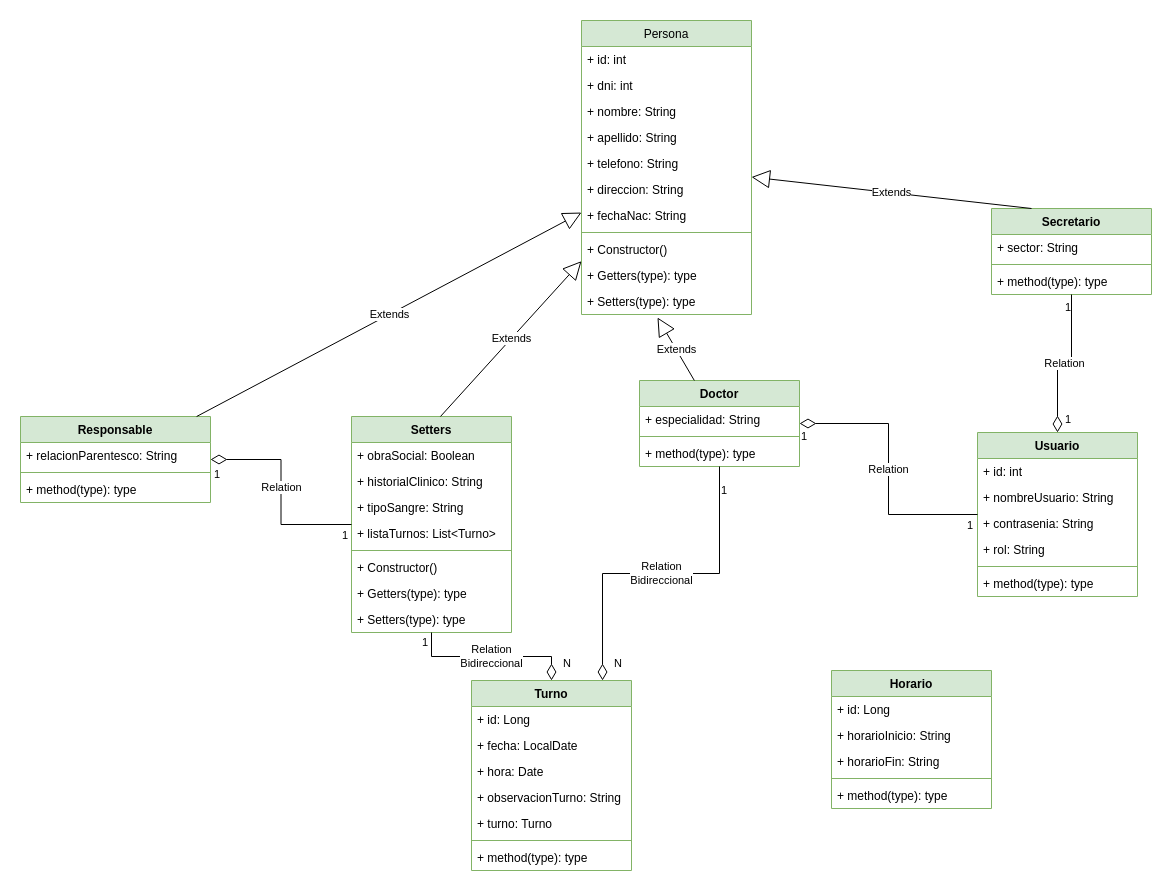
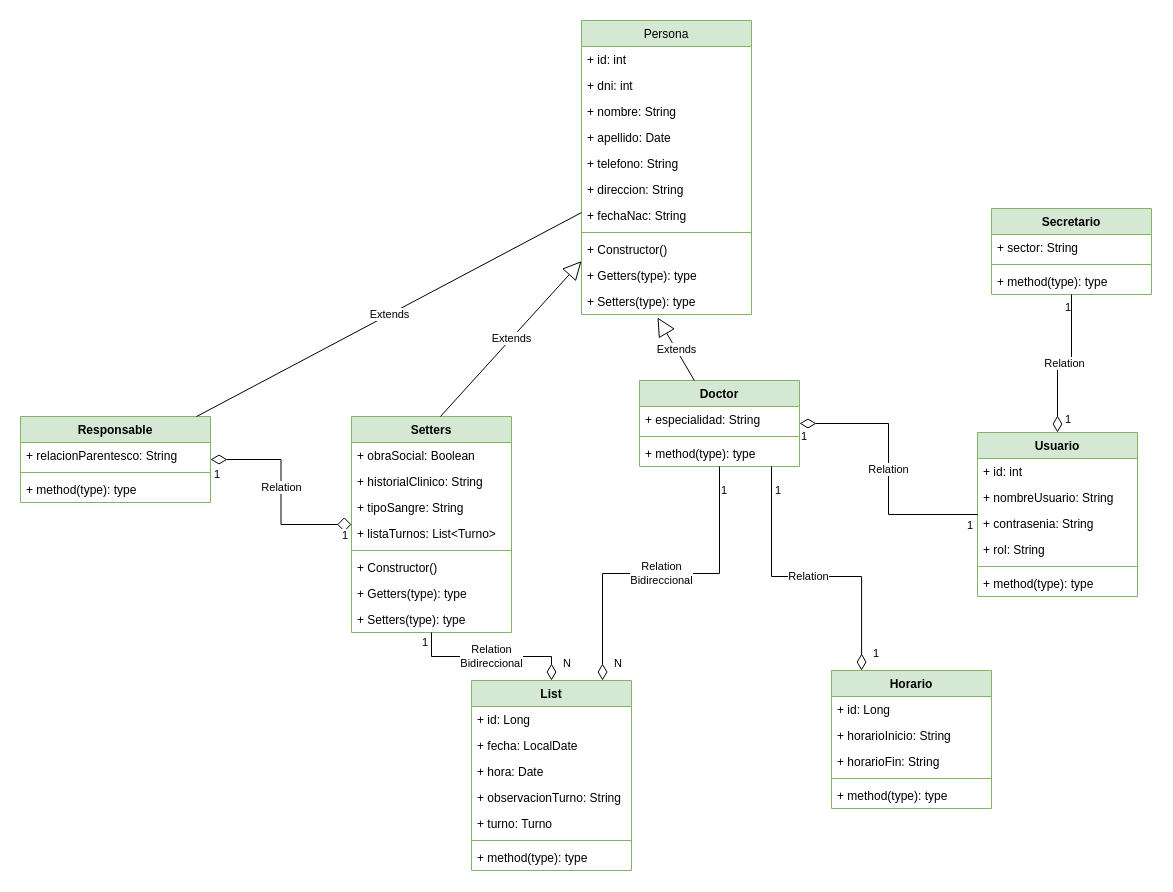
node "+ apellido: String": label "+ apellido: String" -> "+ apellido: Date"
edge "Secretario" -> "Persona": removed, label "Extends"
edge "Responsable" -> "Persona": arrowhead block -> none
edge "Setters" -> "Responsable": arrowhead none -> diamond
edge "Doctor" -> "Horario": added, labels "1", "Relation", "1"
node "Turno": label "Turno" -> "List"
